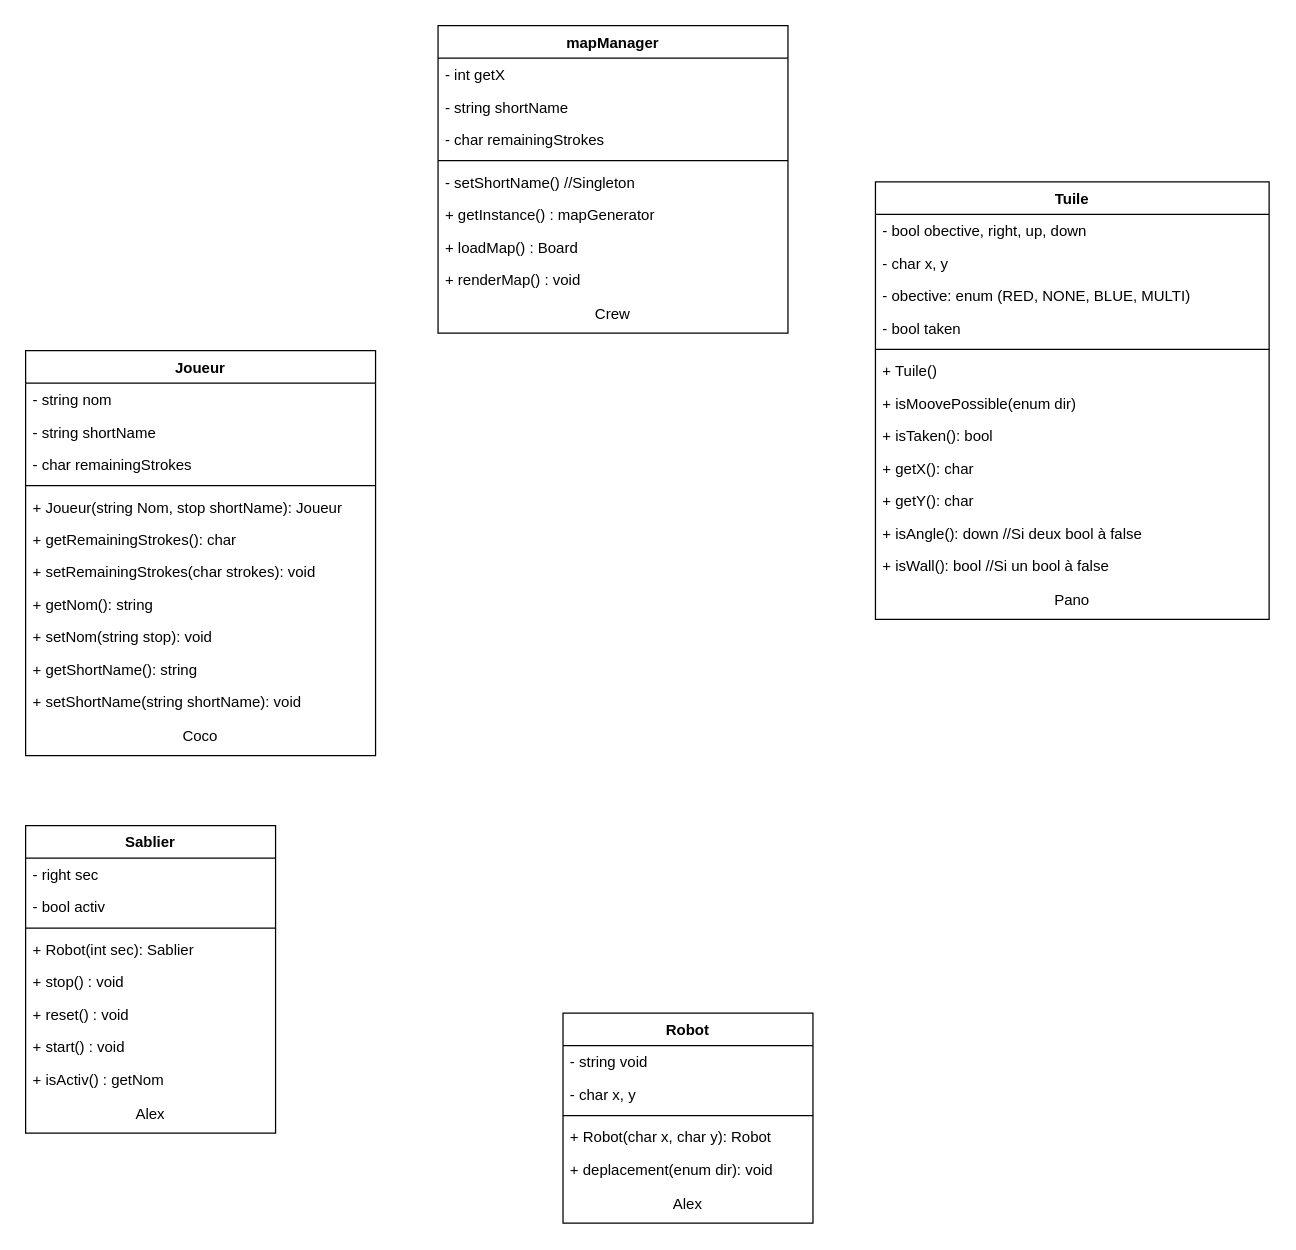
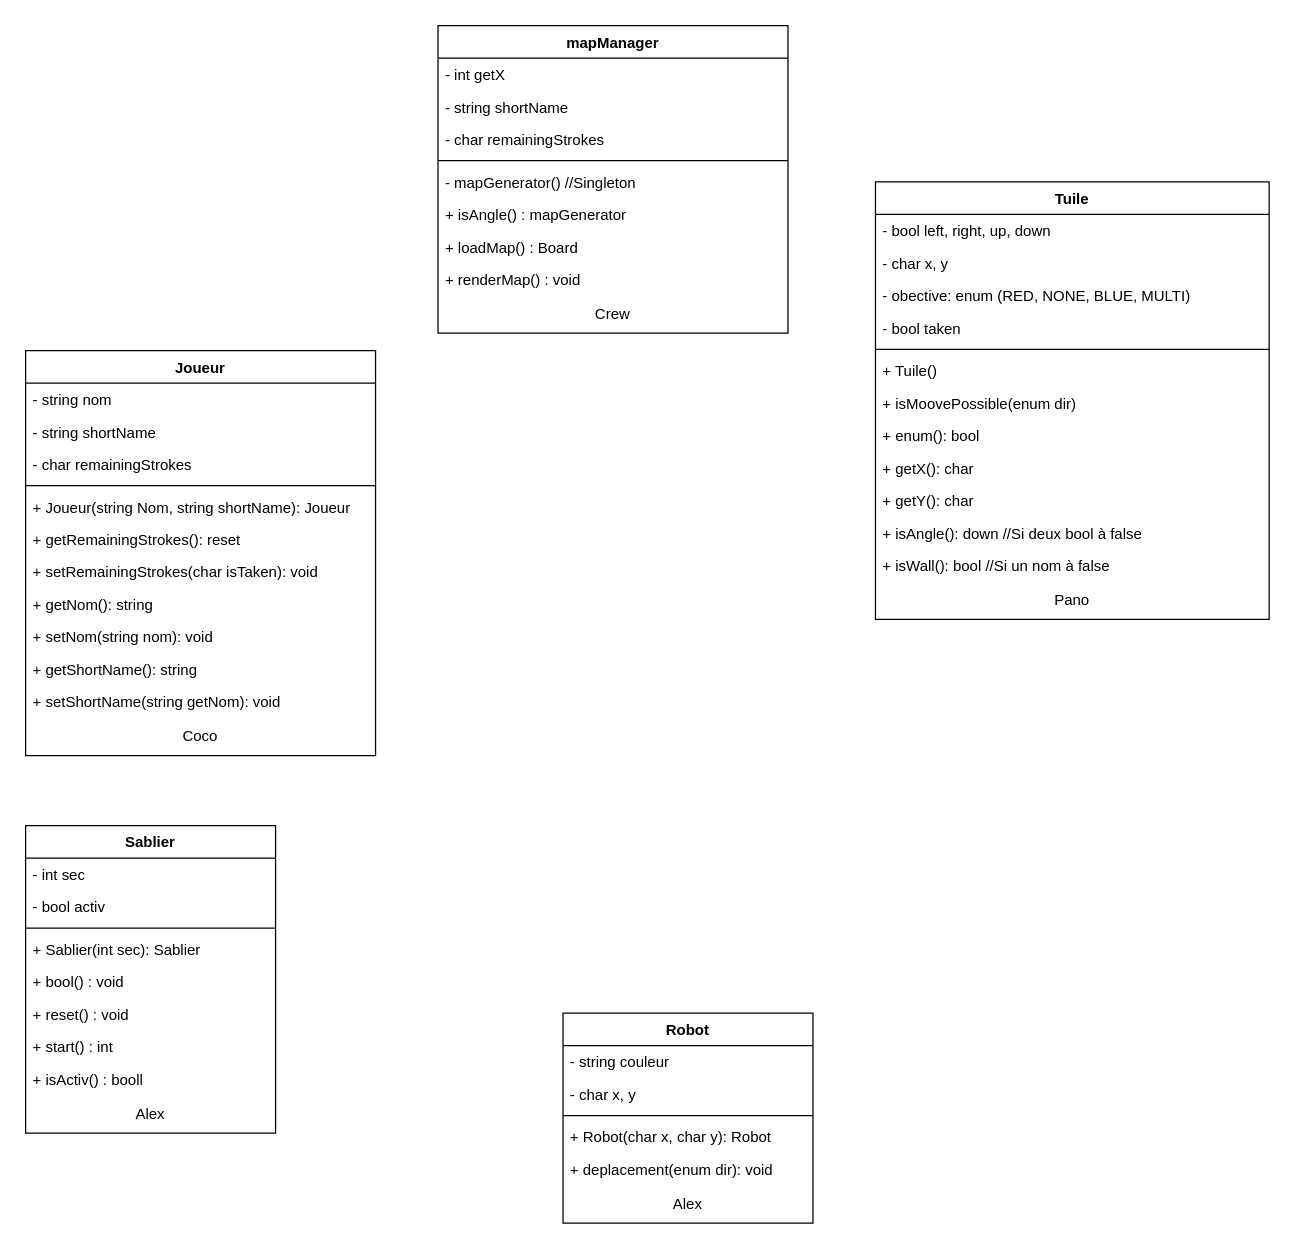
node "- setShortName() //Singleton": label "- setShortName() //Singleton" -> "- mapGenerator() //Singleton"
node "+ getInstance() : mapGenerator": label "+ getInstance() : mapGenerator" -> "+ isAngle() : mapGenerator"
node "- bool obective, right, up, down": label "- bool obective, right, up, down" -> "- bool left, right, up, down"
node "+ isTaken(): bool": label "+ isTaken(): bool" -> "+ enum(): bool"
node "+ Joueur(string Nom, stop shortName): Joueur": label "+ Joueur(string Nom, stop shortName): Joueur" -> "+ Joueur(string Nom, string shortName): Joueur"
node "+ getRemainingStrokes(): char": label "+ getRemainingStrokes(): char" -> "+ getRemainingStrokes(): reset"
node "+ isWall(): bool //Si un bool à false": label "+ isWall(): bool //Si un bool à false" -> "+ isWall(): bool //Si un nom à false"
node "+ setRemainingStrokes(char strokes): void": label "+ setRemainingStrokes(char strokes): void" -> "+ setRemainingStrokes(char isTaken): void"
node "+ setNom(string stop): void": label "+ setNom(string stop): void" -> "+ setNom(string nom): void"
node "+ setShortName(string shortName): void": label "+ setShortName(string shortName): void" -> "+ setShortName(string getNom): void"
node "- right sec": label "- right sec" -> "- int sec"
node "+ Robot(int sec): Sablier": label "+ Robot(int sec): Sablier" -> "+ Sablier(int sec): Sablier"
node "+ stop() : void": label "+ stop() : void" -> "+ bool() : void"
node "+ start() : void": label "+ start() : void" -> "+ start() : int"
node "- string void": label "- string void" -> "- string couleur"
node "+ isActiv() : getNom": label "+ isActiv() : getNom" -> "+ isActiv() : booll"
